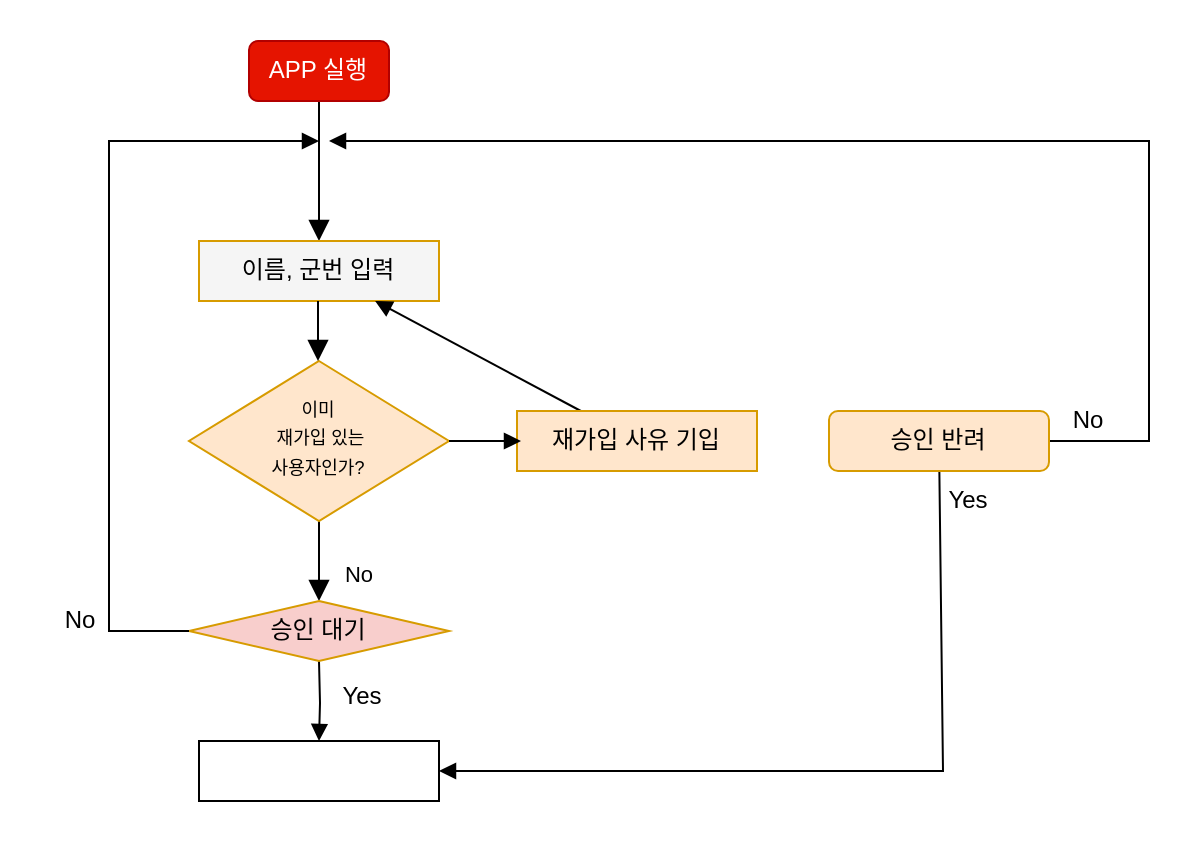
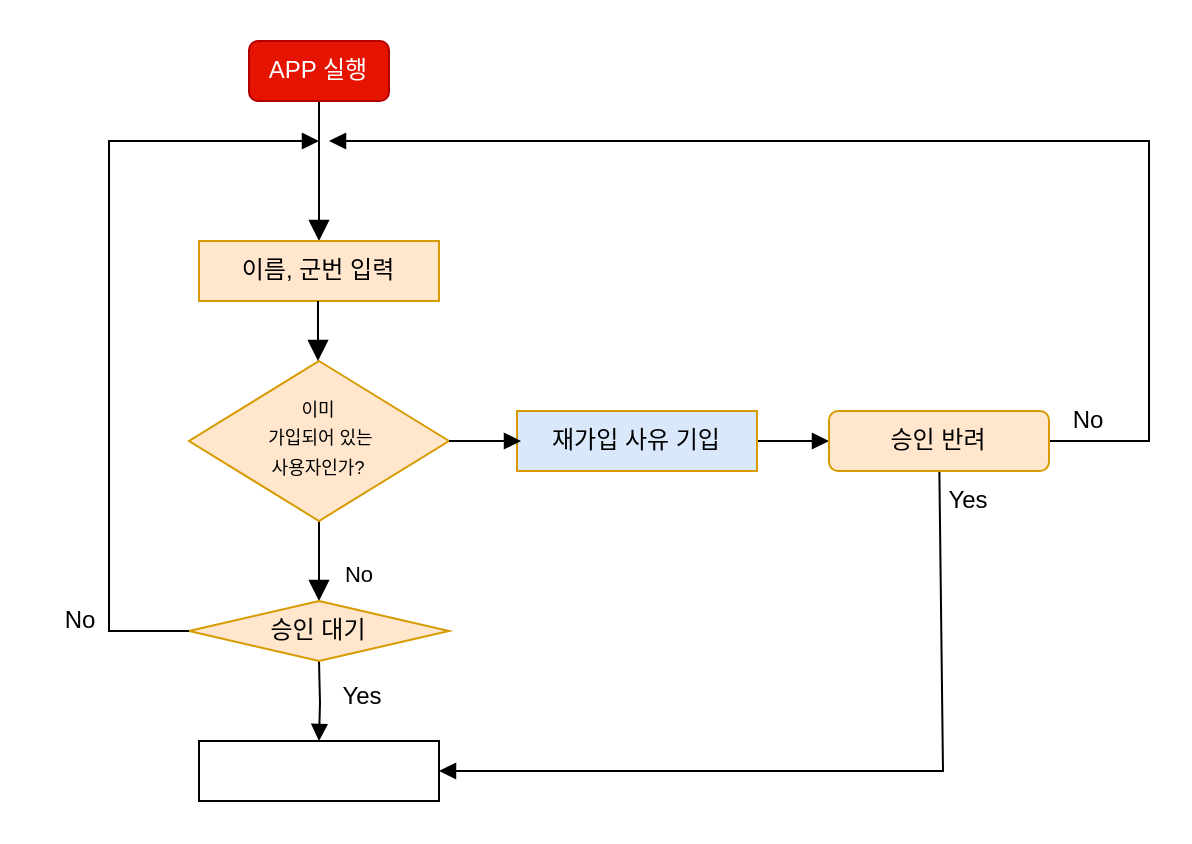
node "이름, 군번 입력": fillcolor #f5f5f5 -> #ffe6cc
edge "재가입 사유 기입" -> "이름, 군번 입력": now "재가입 사유 기입" -> "승인 반려"
node "이미 재가입 있는 사용자인가?": label "이미 재가입 있는 사용자인가?" -> "이미 가입되어 있는 사용자인가?"
node "재가입 사유 기입": fillcolor #ffe6cc -> #dae8fc
node "승인 대기": fillcolor #f8cecc -> #ffe6cc
